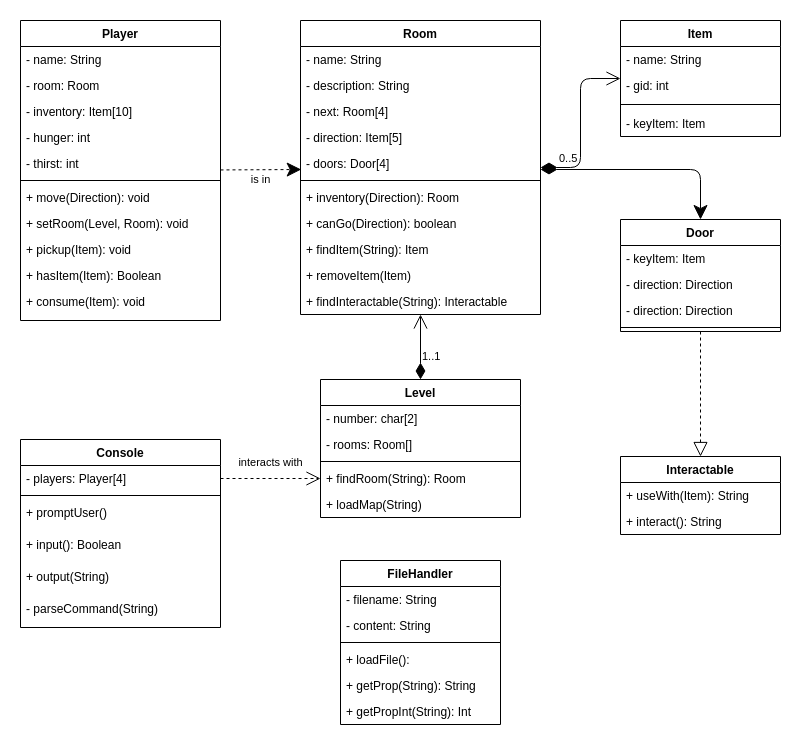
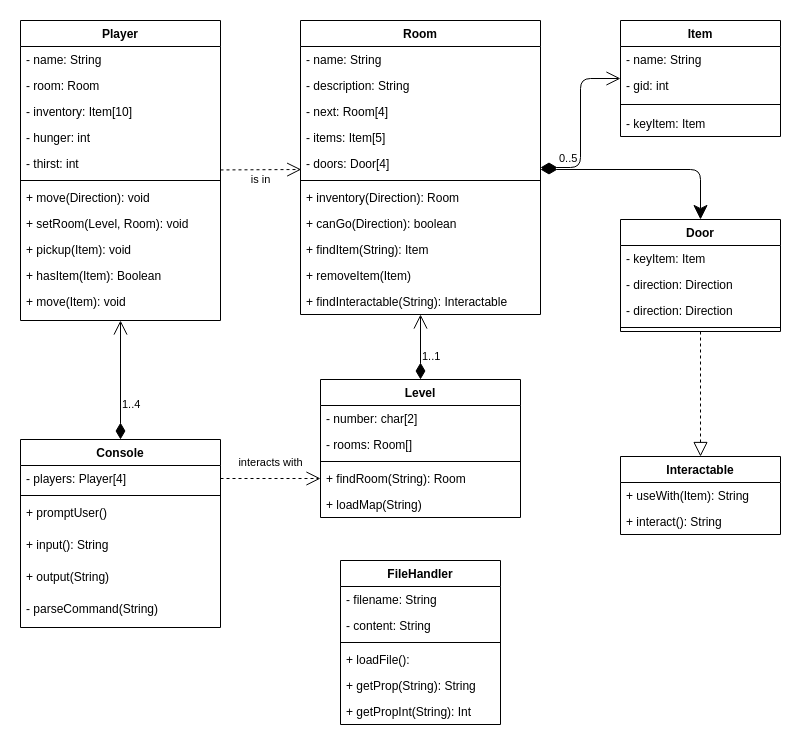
node "- direction: Item[5]": label "- direction: Item[5]" -> "- items: Item[5]"
edge "Player" -> "- doors: Door[4]": arrowhead classic -> open
node "+ consume(Item): void": label "+ consume(Item): void" -> "+ move(Item): void"
edge "Player" -- "Console": added, label "1..4"
node "+ input(): Boolean": label "+ input(): Boolean" -> "+ input(): String"
